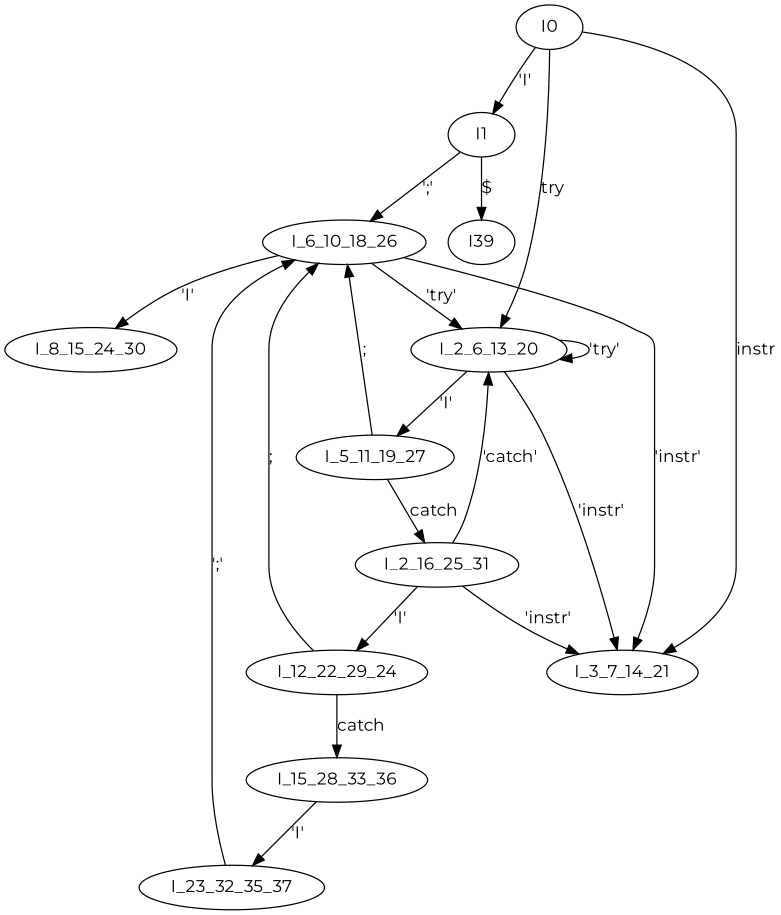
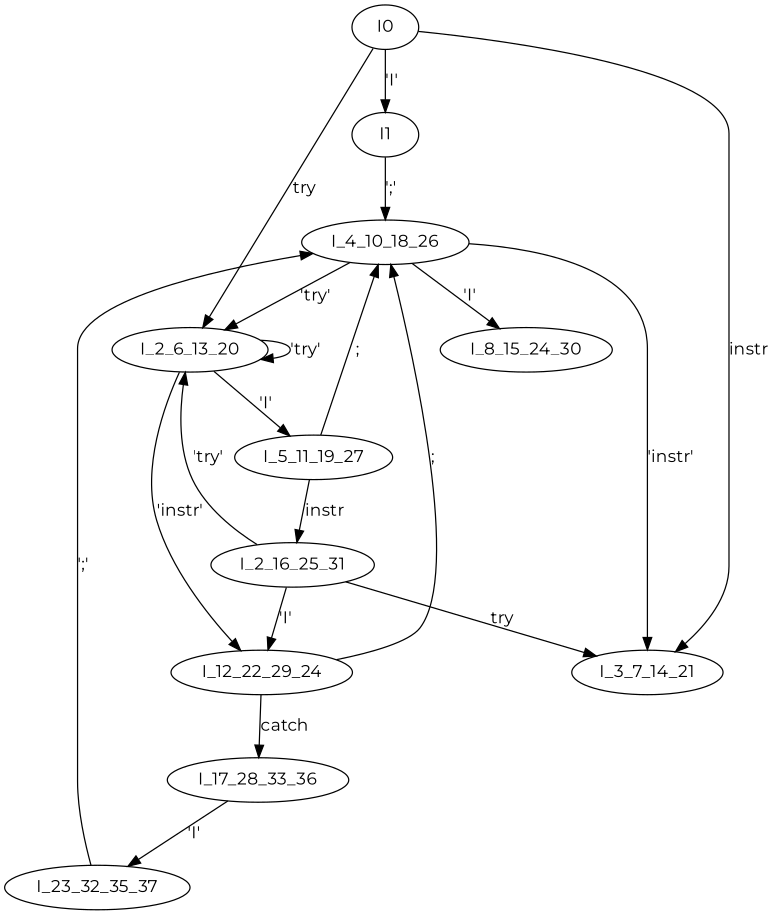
node "I_6_10_18_26": label "I_6_10_18_26" -> "I_4_10_18_26"
node "I39": removed
edge "I_2_16_25_31" -> "I_2_6_13_20": label "'catch'" -> "'try'"
edge "I_2_6_13_20" -> "I_3_7_14_21": now "I_2_6_13_20" -> "I_12_22_29_24"
edge "I_5_11_19_27" -> "I_2_16_25_31": label "catch" -> "instr"
edge "I_2_16_25_31" -> "I_3_7_14_21": label "'instr'" -> "try"
node "I_15_28_33_36": label "I_15_28_33_36" -> "I_17_28_33_36"
